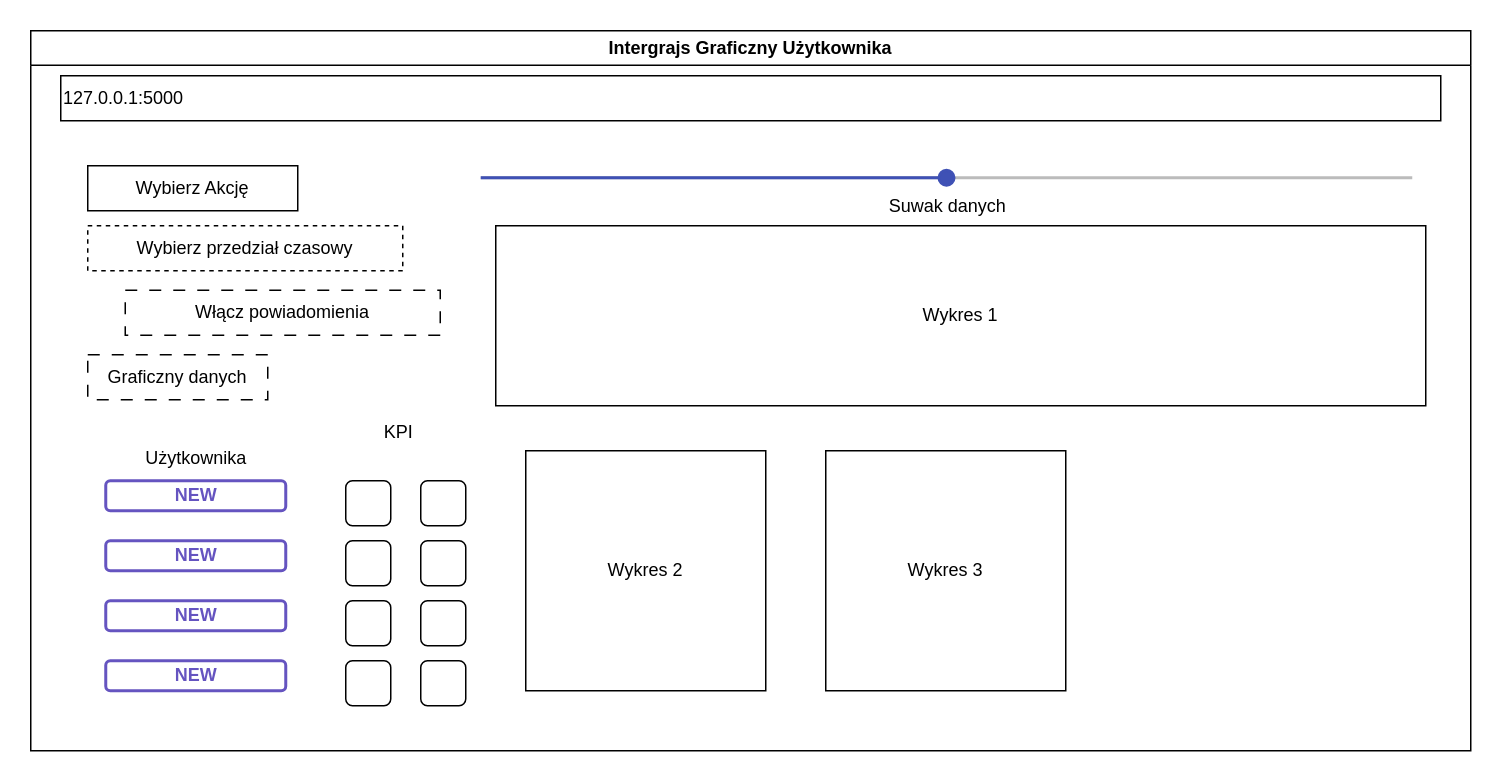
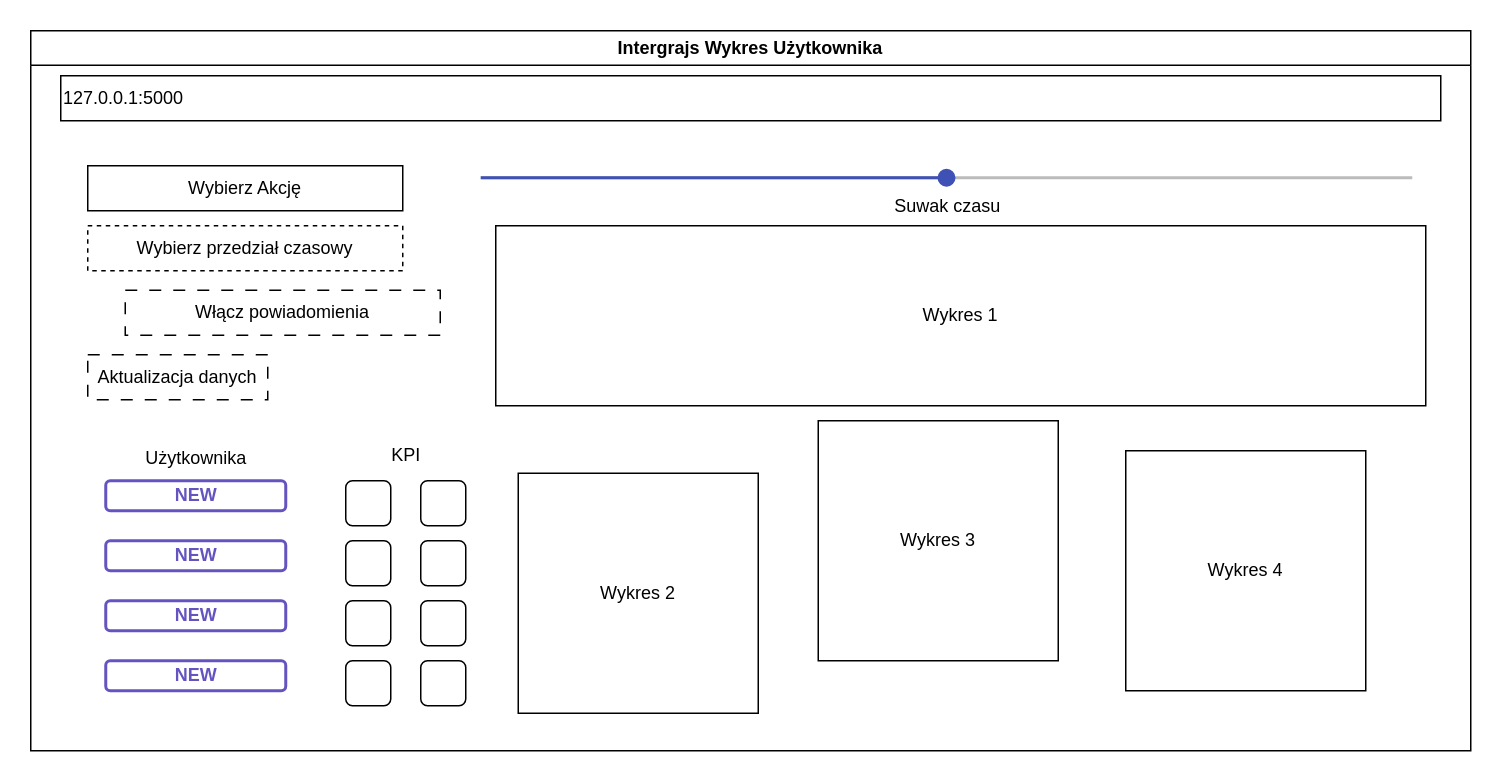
node "Intergrajs Graficzny Użytkownika": label "Intergrajs Graficzny Użytkownika" -> "Intergrajs Wykres Użytkownika"
node "Wybierz Akcję": size 210x45 -> 315x45
node "Suwak danych": label "Suwak danych" -> "Suwak czasu"
node "Graficzny danych": label "Graficzny danych" -> "Aktualizacja danych"
node "KPI": moved (398, 433) -> (406, 455)
node "Wykres 2": moved (646, 571) -> (638, 593)
node "Wykres 3": moved (946, 571) -> (938, 541)
node "Wykres 4": added
